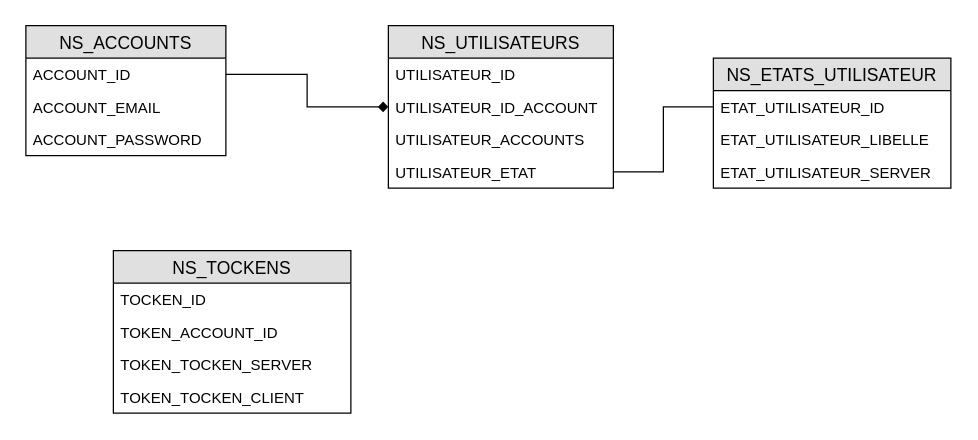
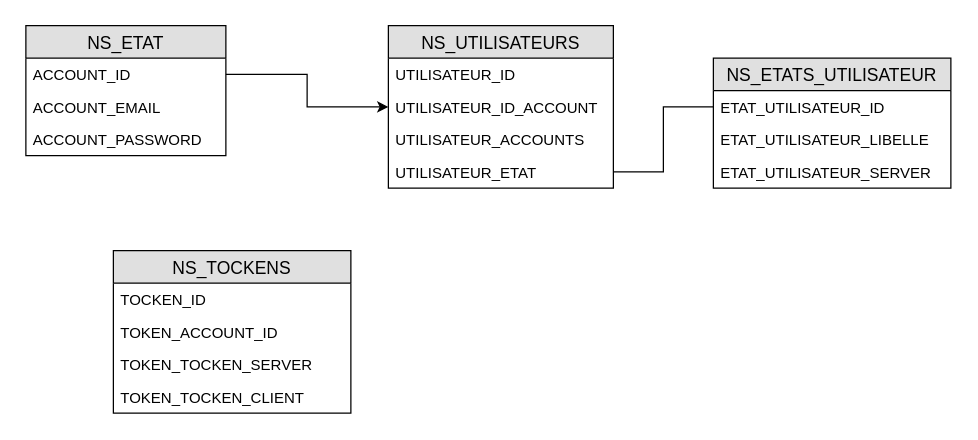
node "NS_ACCOUNTS": label "NS_ACCOUNTS" -> "NS_ETAT"
edge "ACCOUNT_ID" -> "UTILISATEUR_ID_ACCOUNT": arrowhead diamond -> classic
